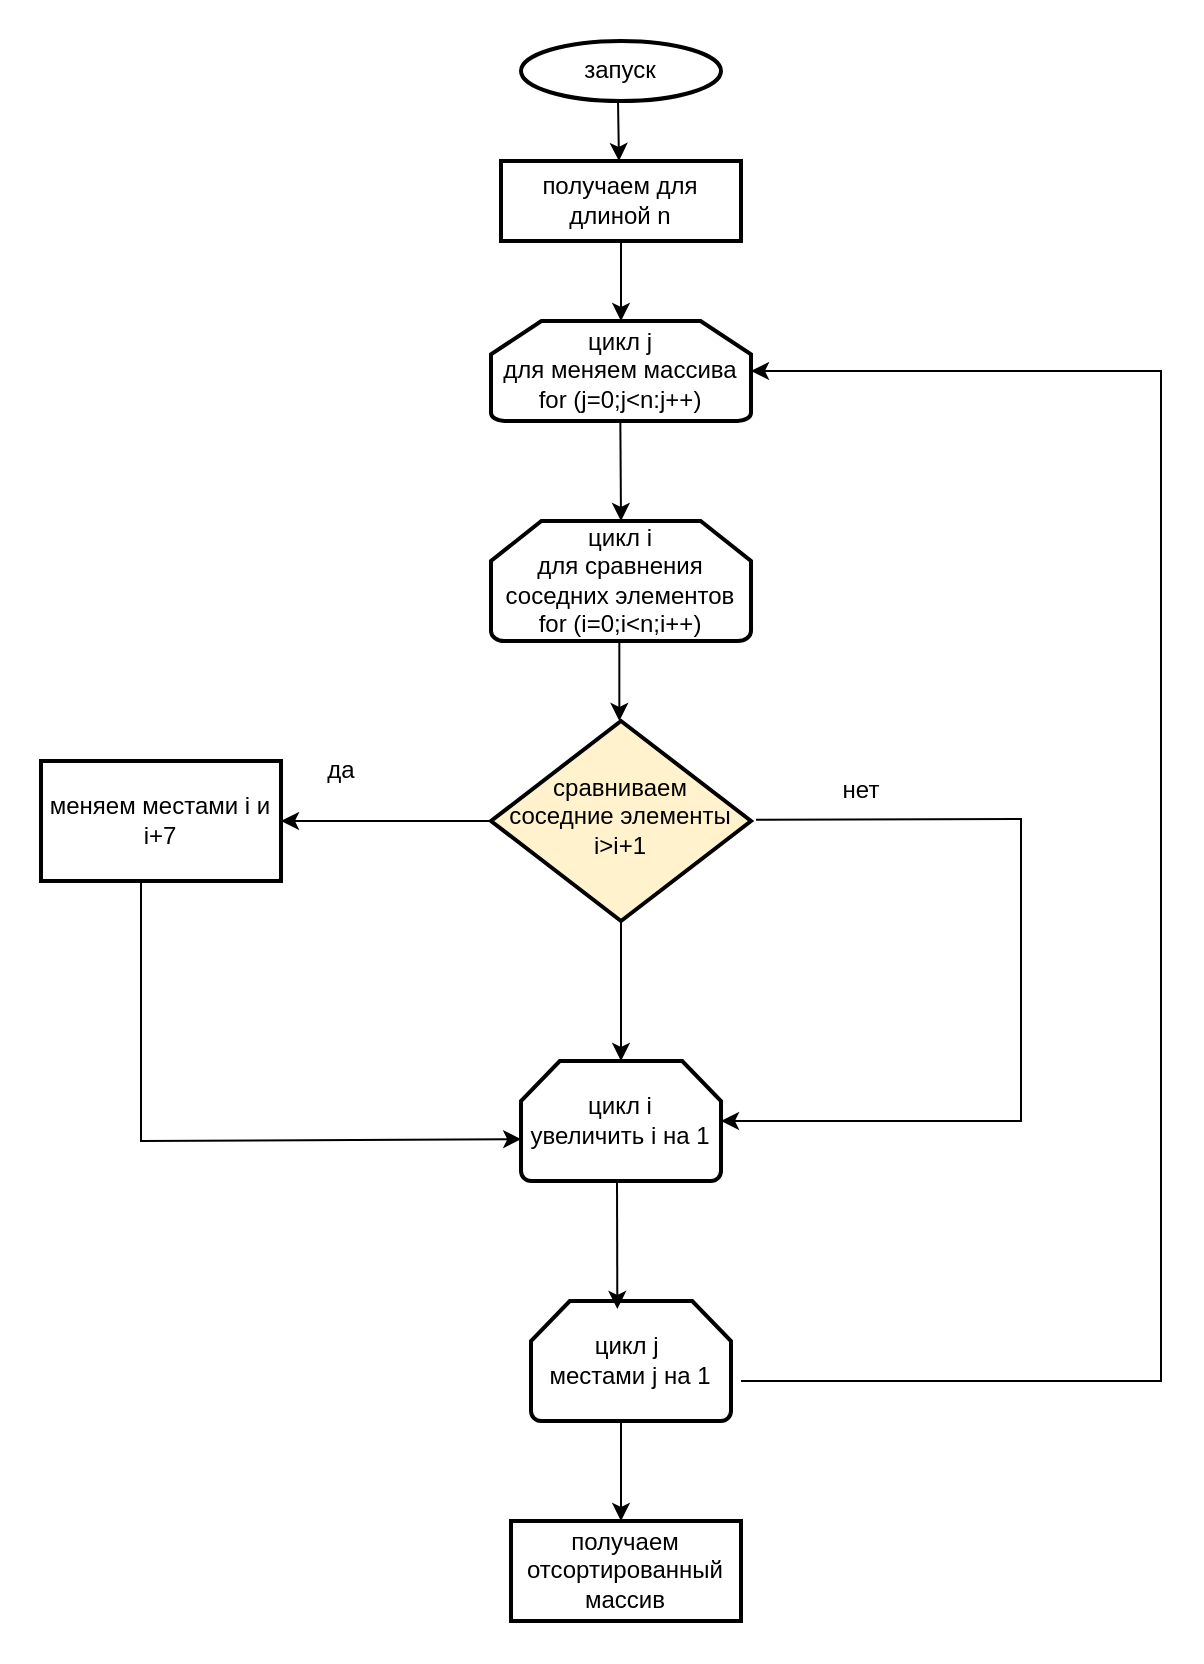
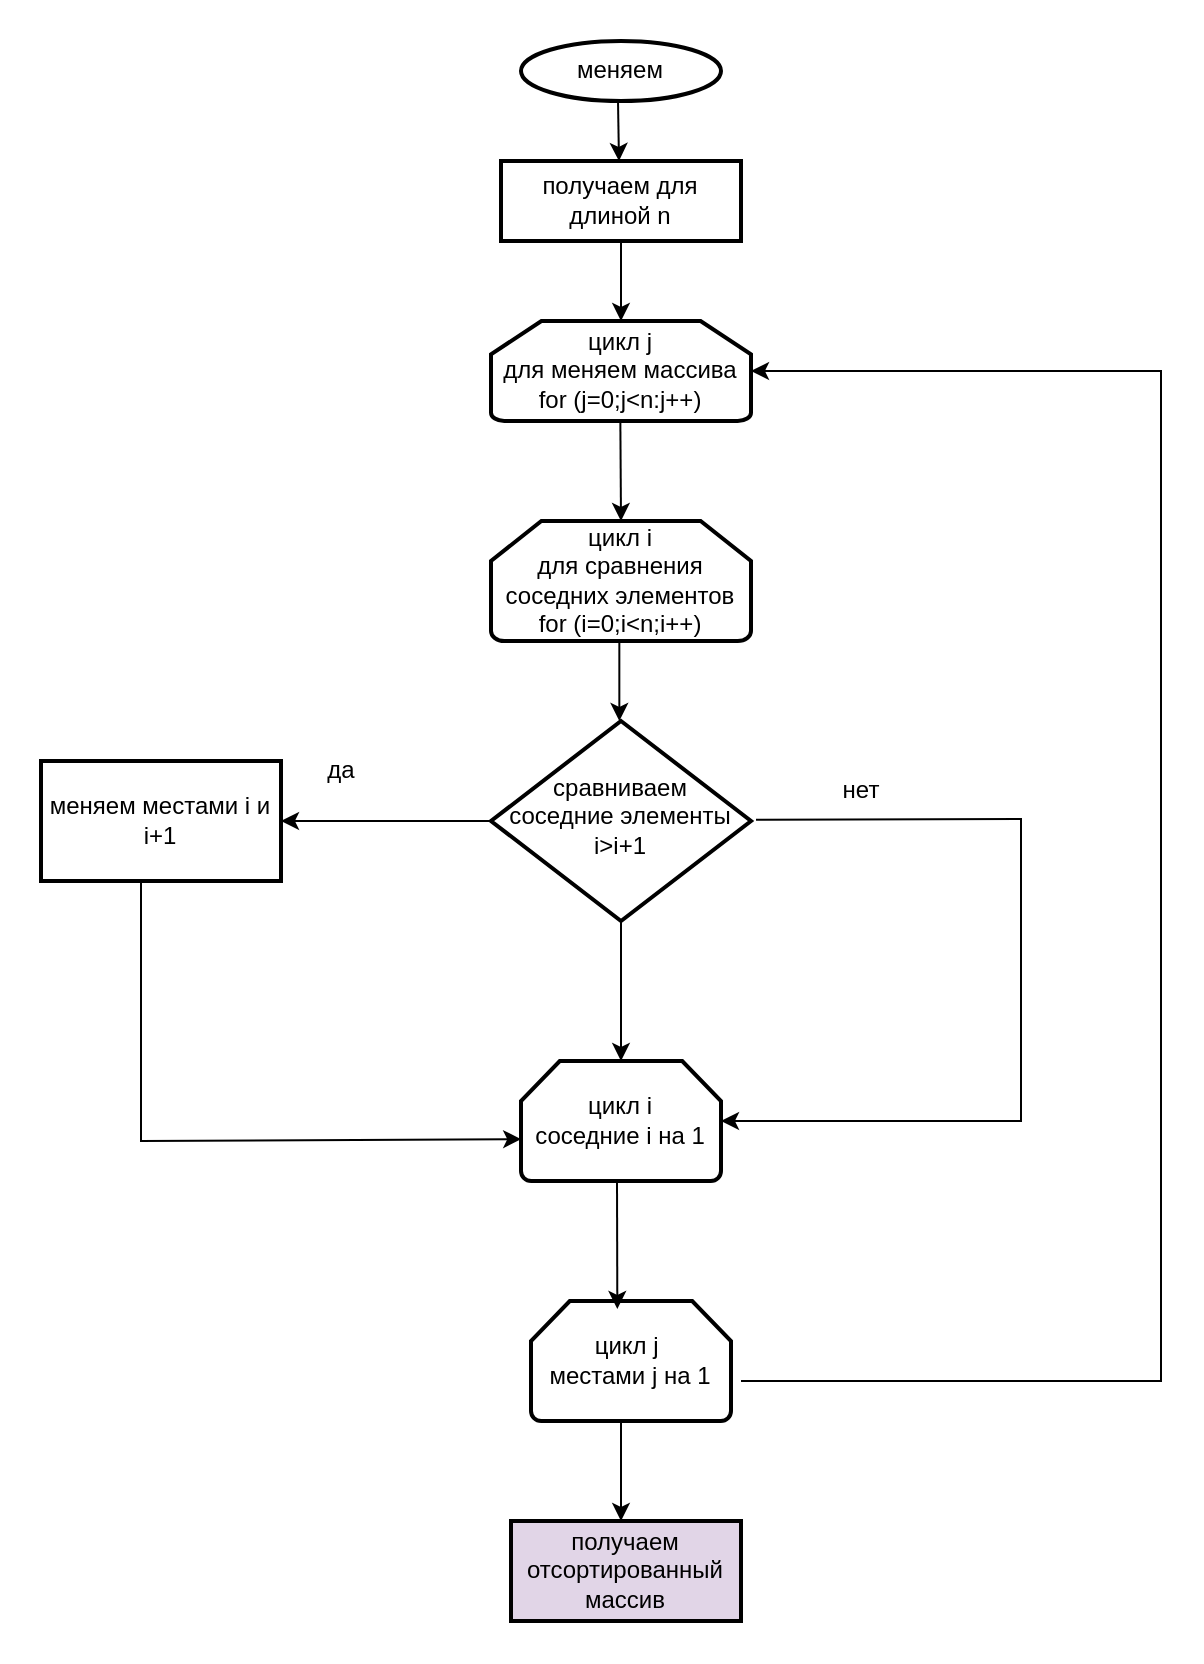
node "запуск": label "запуск" -> "меняем"
node "меняем местами i и i+7": label "меняем местами i и i+7" -> "меняем местами i и i+1"
node "сравниваем соседние элементы i>i+1": fillcolor #fff2cc -> #ffffff
node "цикл i увеличить i на 1": label "цикл i увеличить i на 1" -> "цикл i соседние i на 1"
node "получаем отсортированный массив": fillcolor #ffffff -> #e1d5e7
